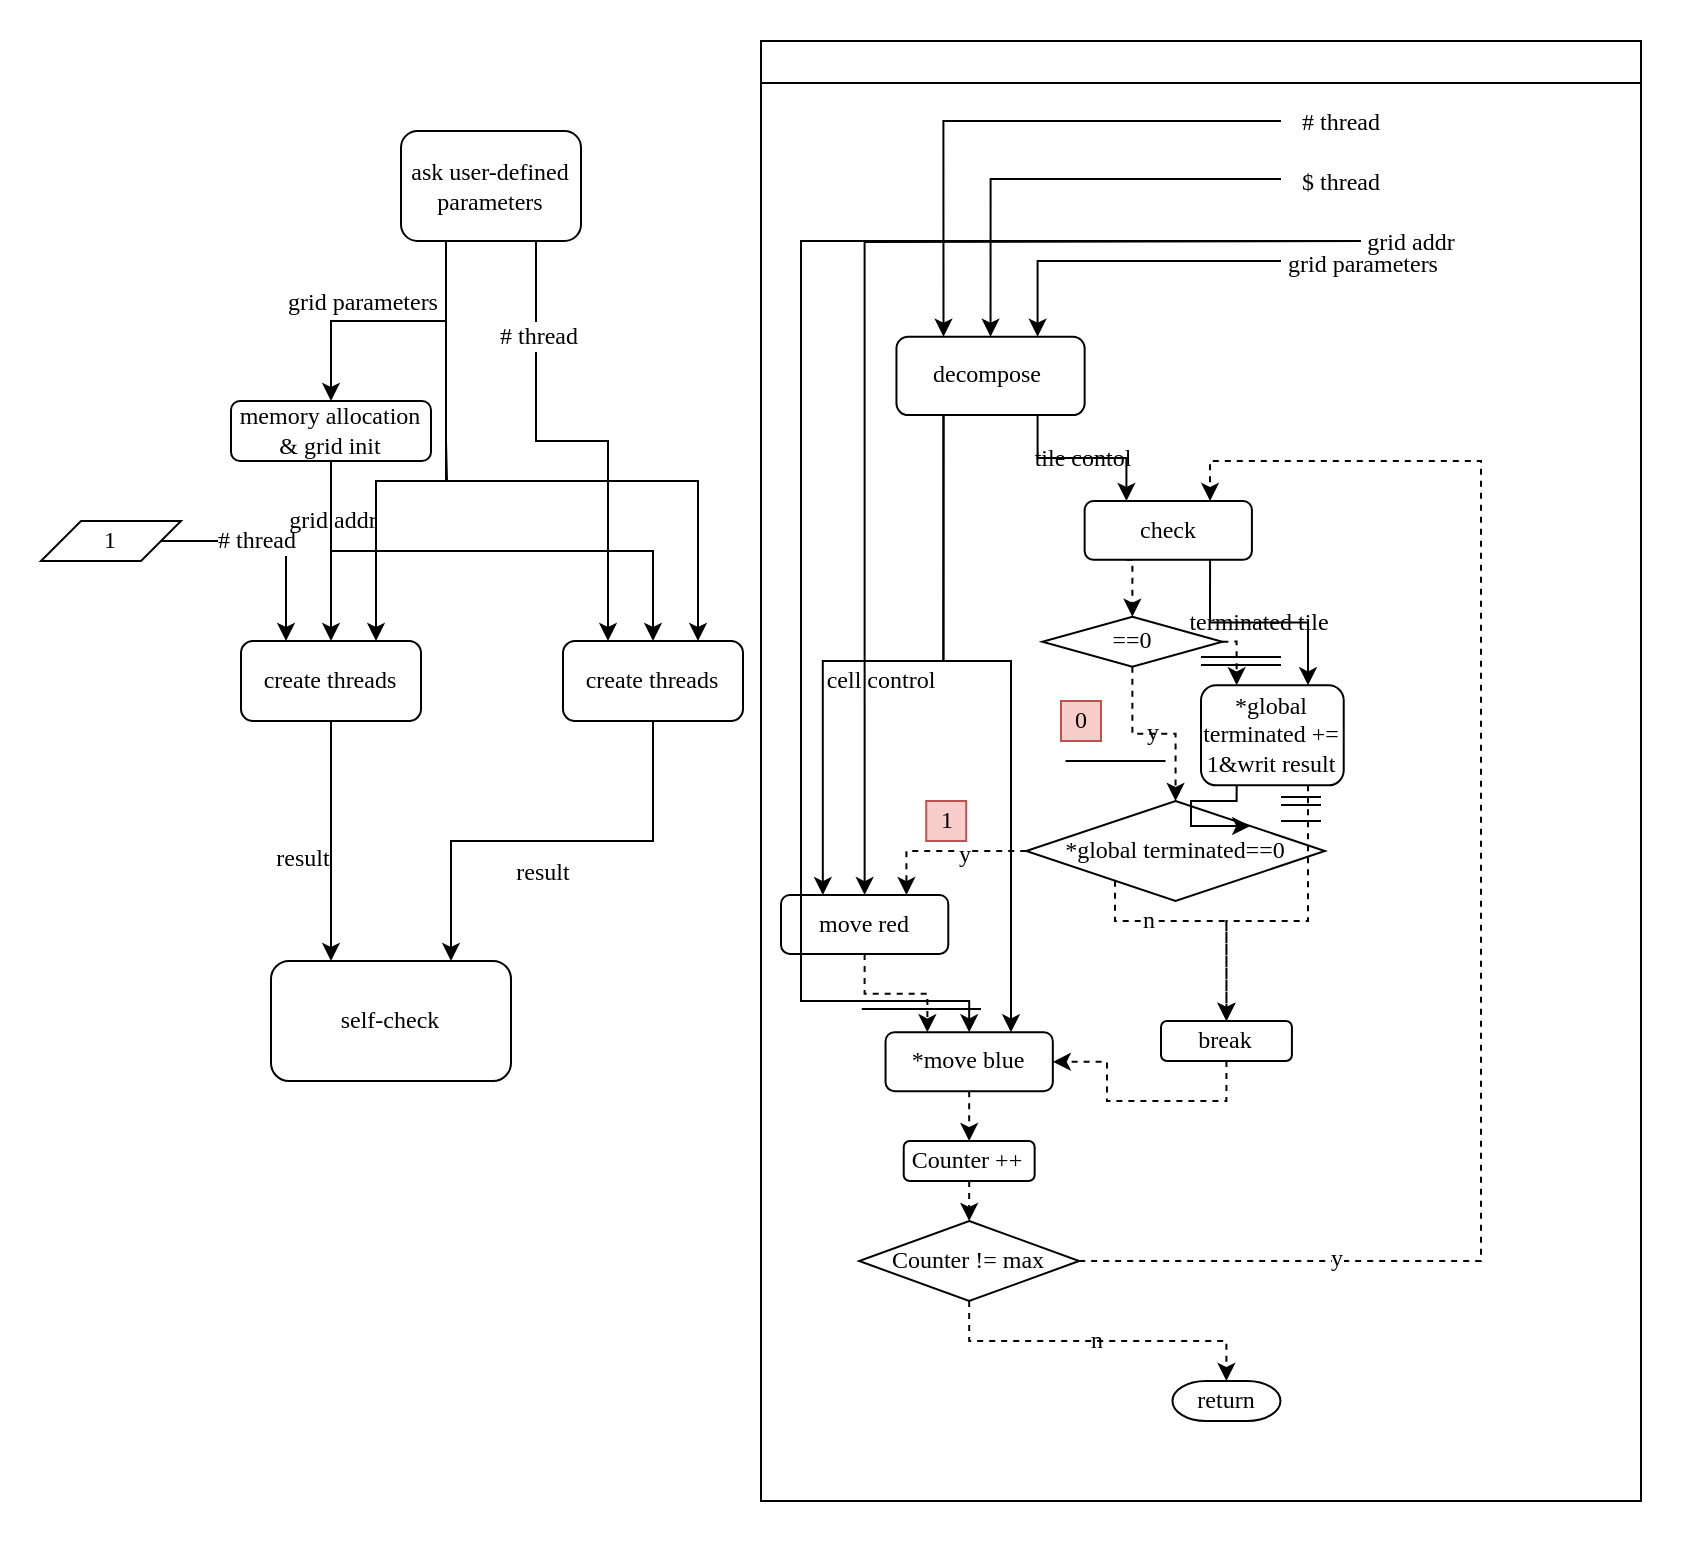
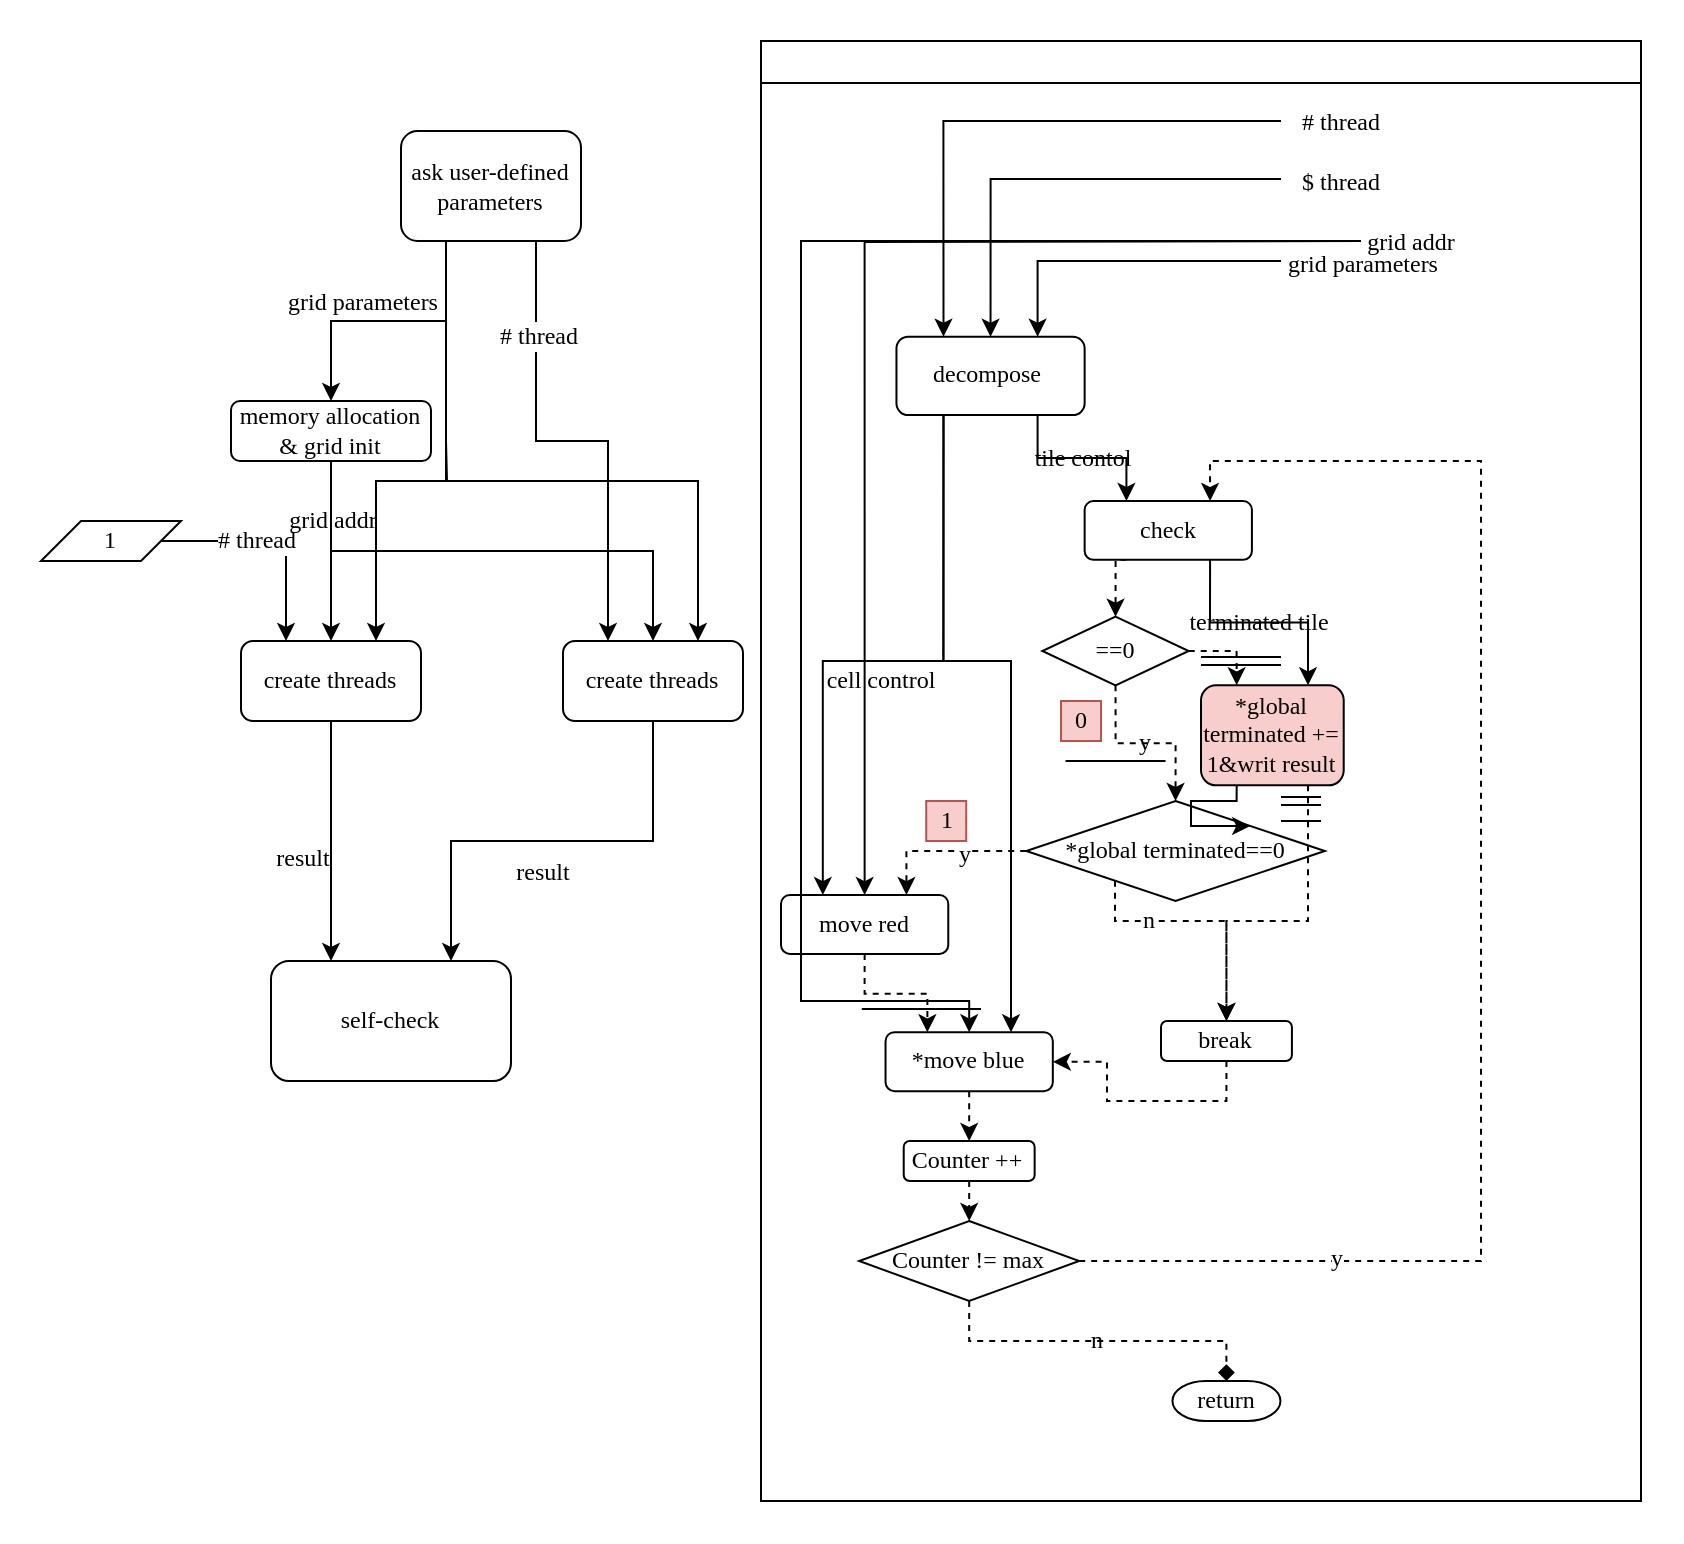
node "==0": size 180x50 -> 146x69
node "*global terminated += 1&writ result": fillcolor #ffffff -> #f8cecc
edge "Counter != max" -> "return": arrowhead classic -> diamond
